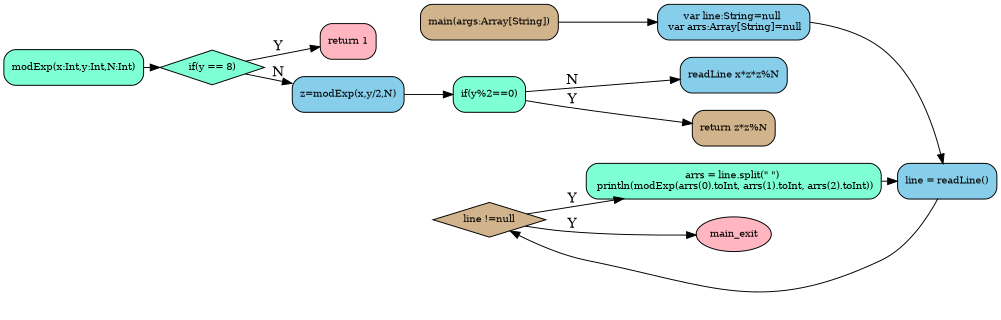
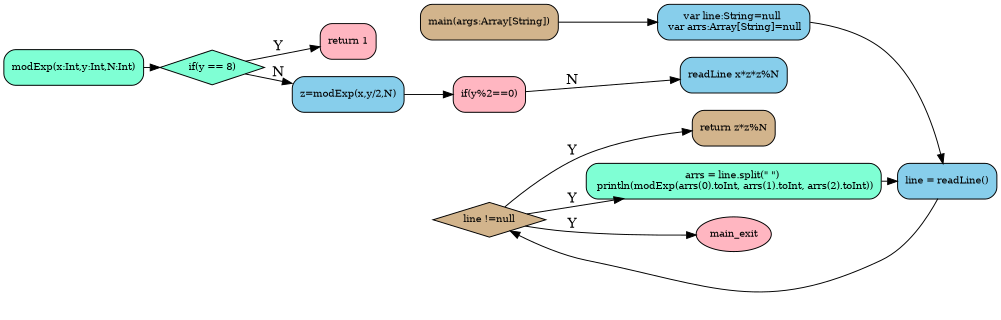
node "if(y%2==0)": fillcolor aquamarine -> lightpink
edge "if(y%2==0)" -> "return z*z%N": now "line !=null" -> "return z*z%N"
